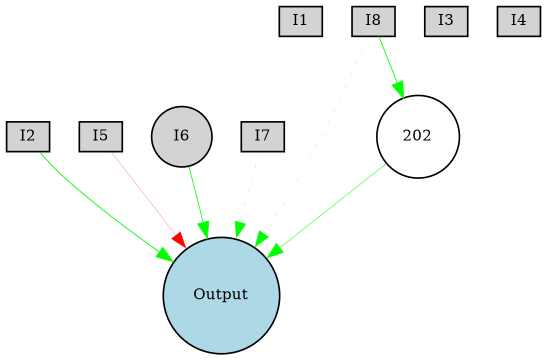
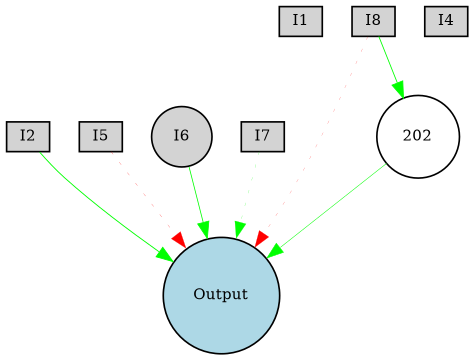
node "I3": removed
edge "I8" -> "Output": color green -> red
edge "I5" -> "Output": style solid -> dotted
